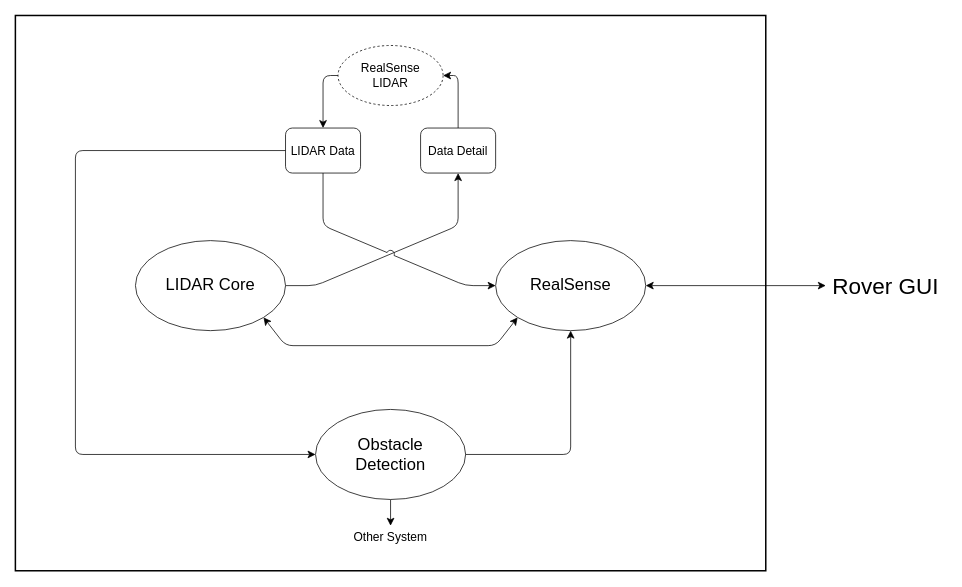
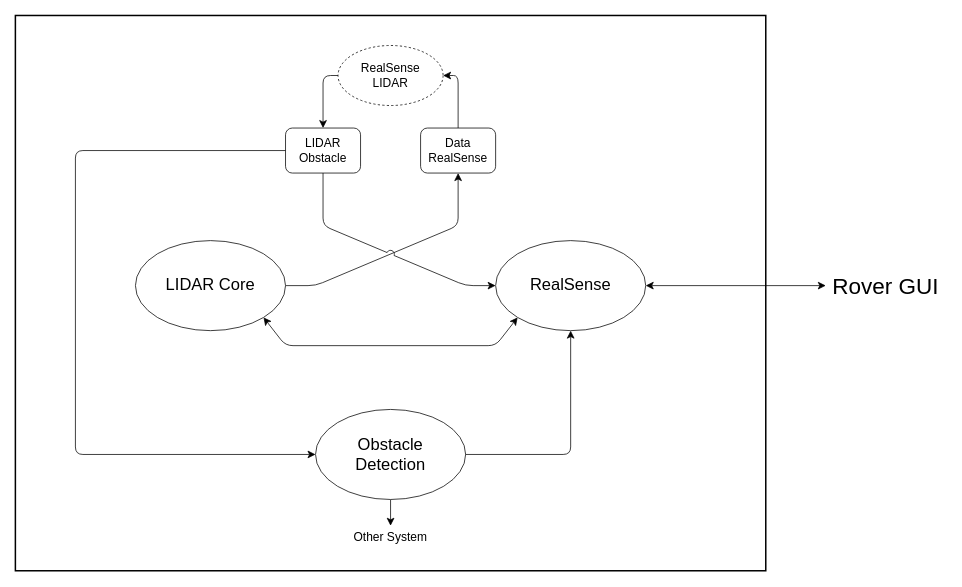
node "LIDAR Data": label "LIDAR Data" -> "LIDAR Obstacle"
node "Data Detail": label "Data Detail" -> "Data RealSense"
